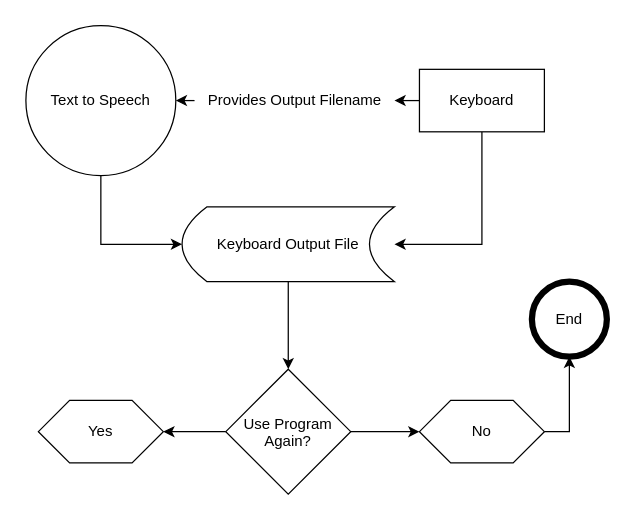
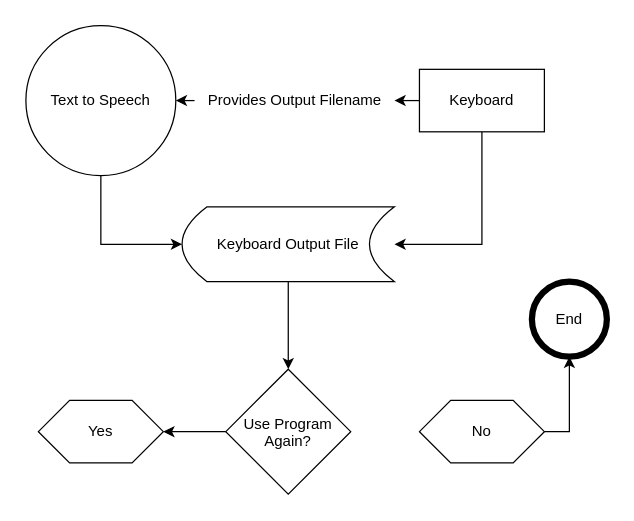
edge "Use Program Again?" -> "No": removed
